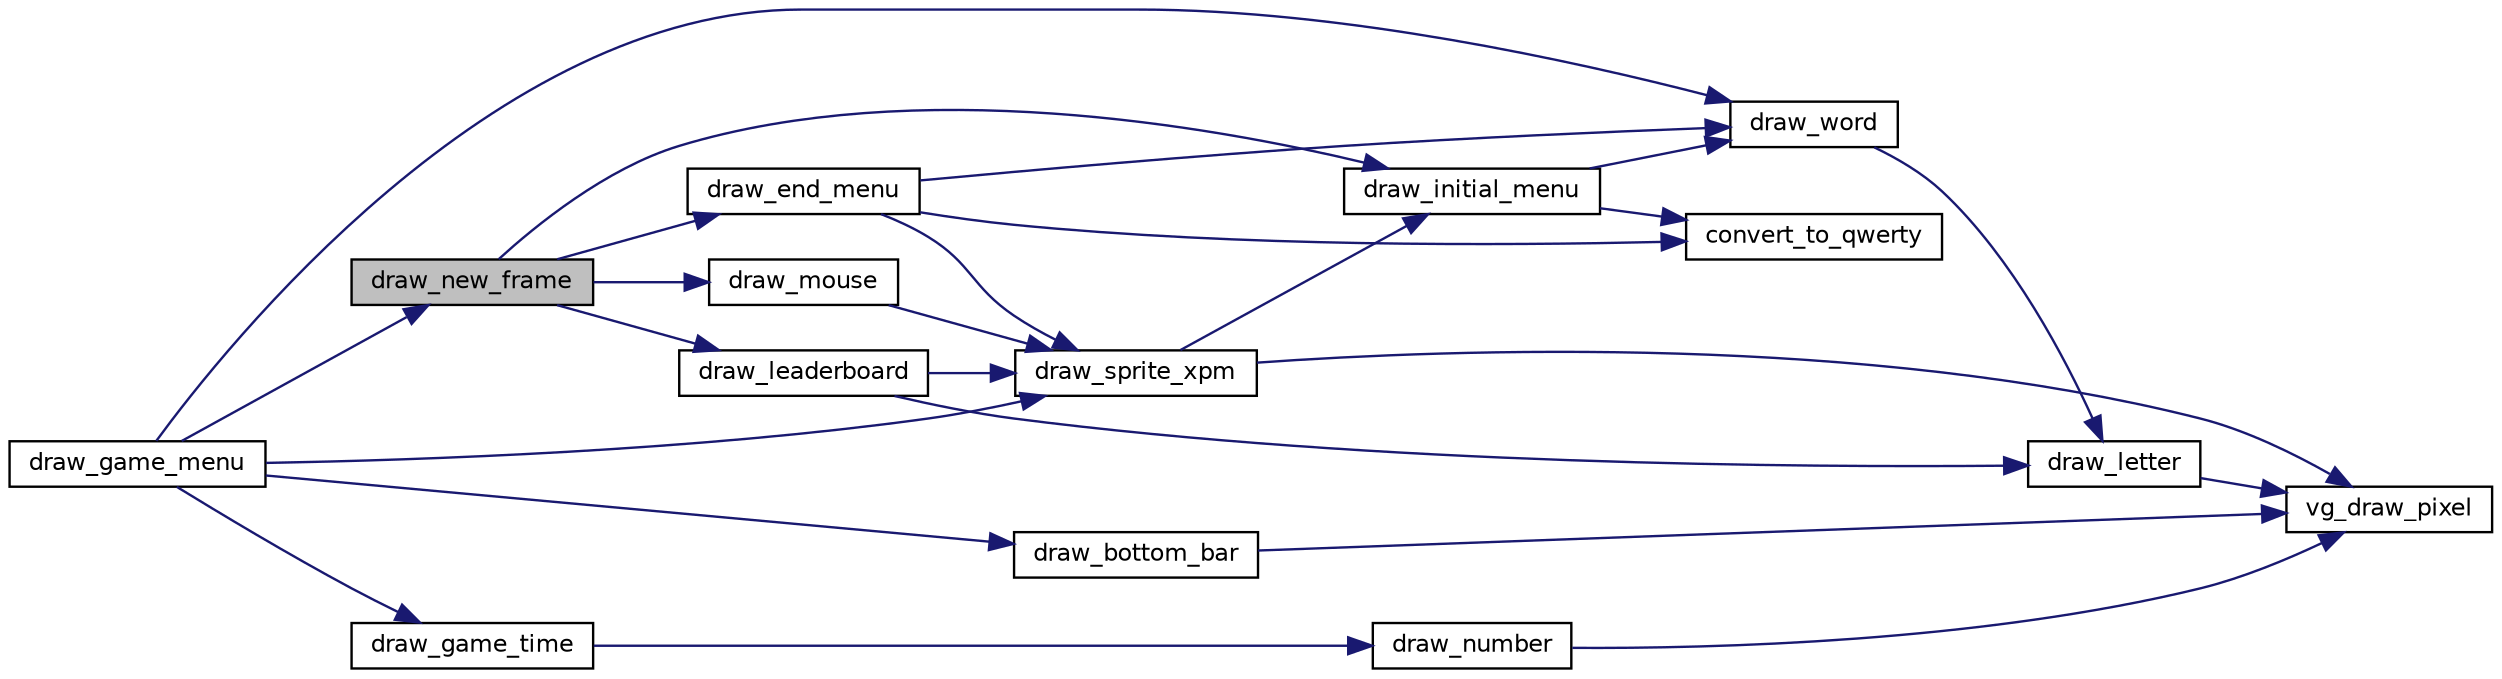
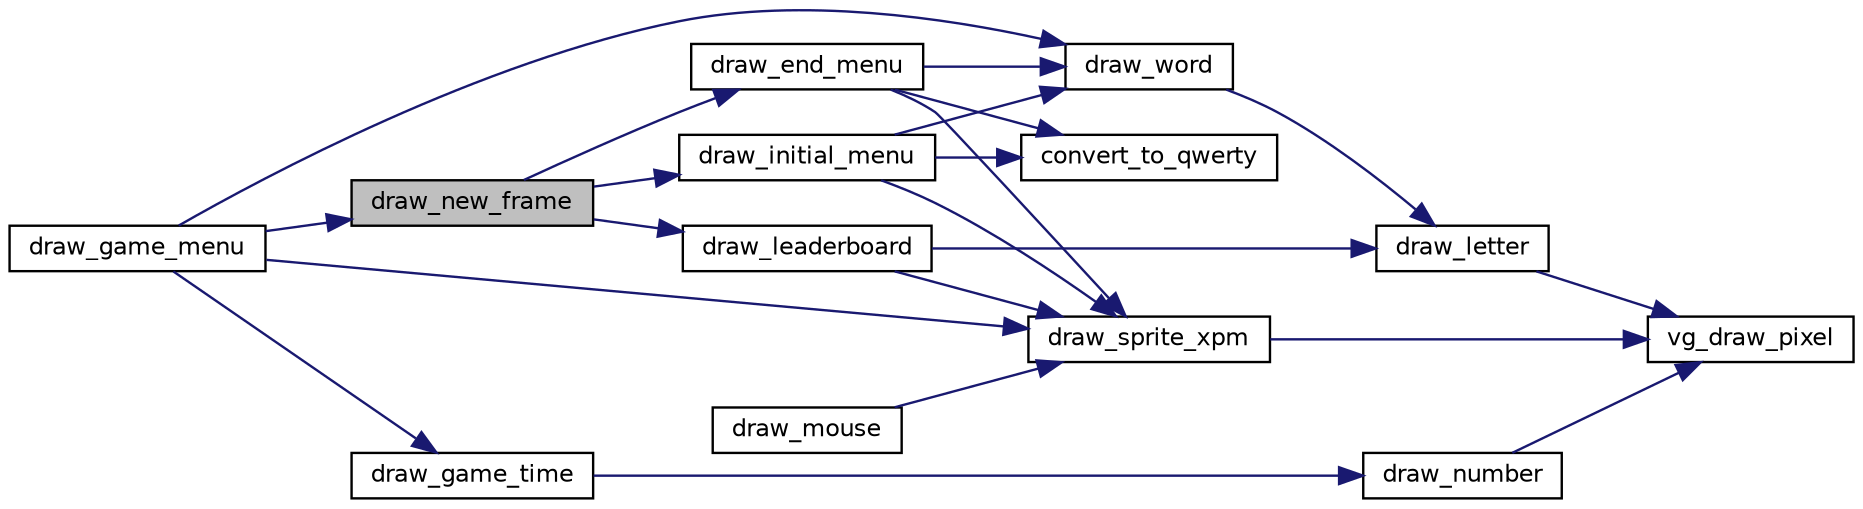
edge "draw_new_frame" -> "draw_mouse": removed
edge "draw_sprite_xpm" -> "draw_initial_menu": reversed
node "draw_bottom_bar": removed
